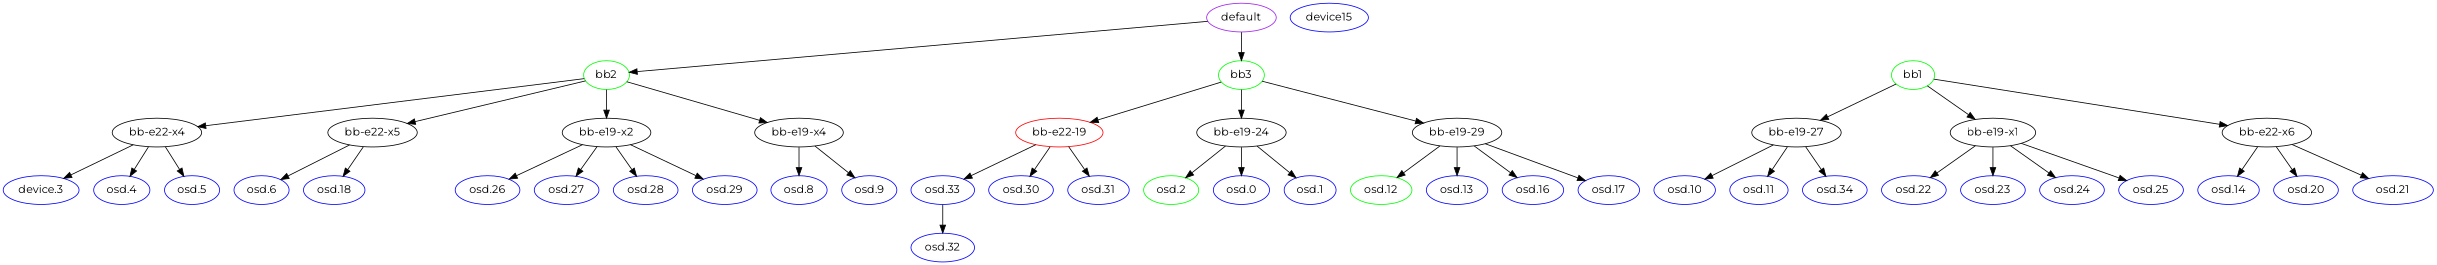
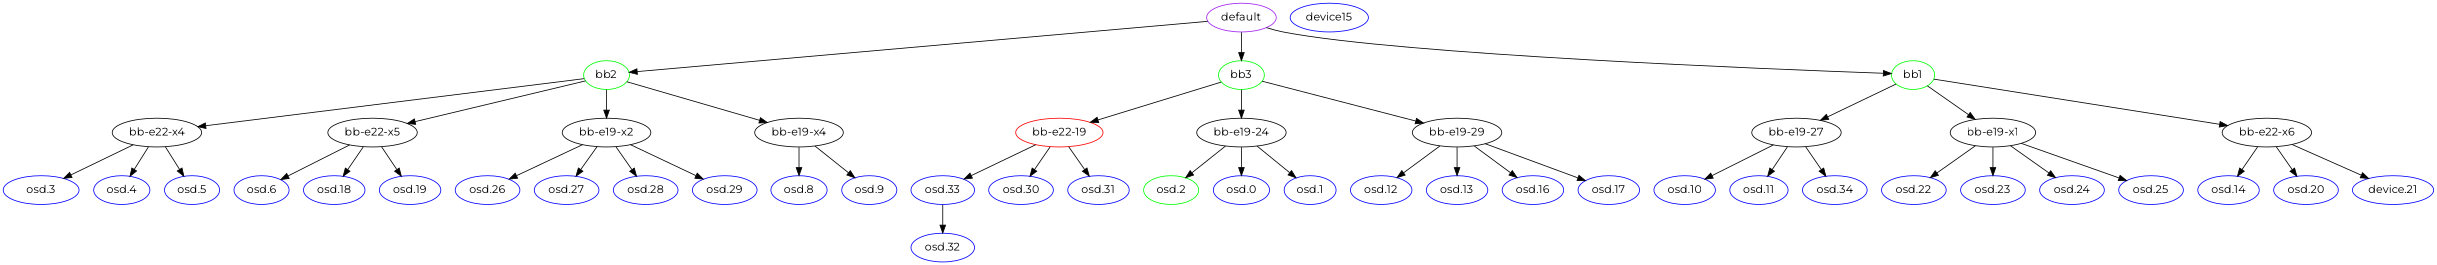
edge "default" -> "bb1": added
node "device.3": label "device.3" -> "osd.3"
node "osd.19": added
node "osd.12": color green -> blue
node "osd.21": label "osd.21" -> "device.21"
